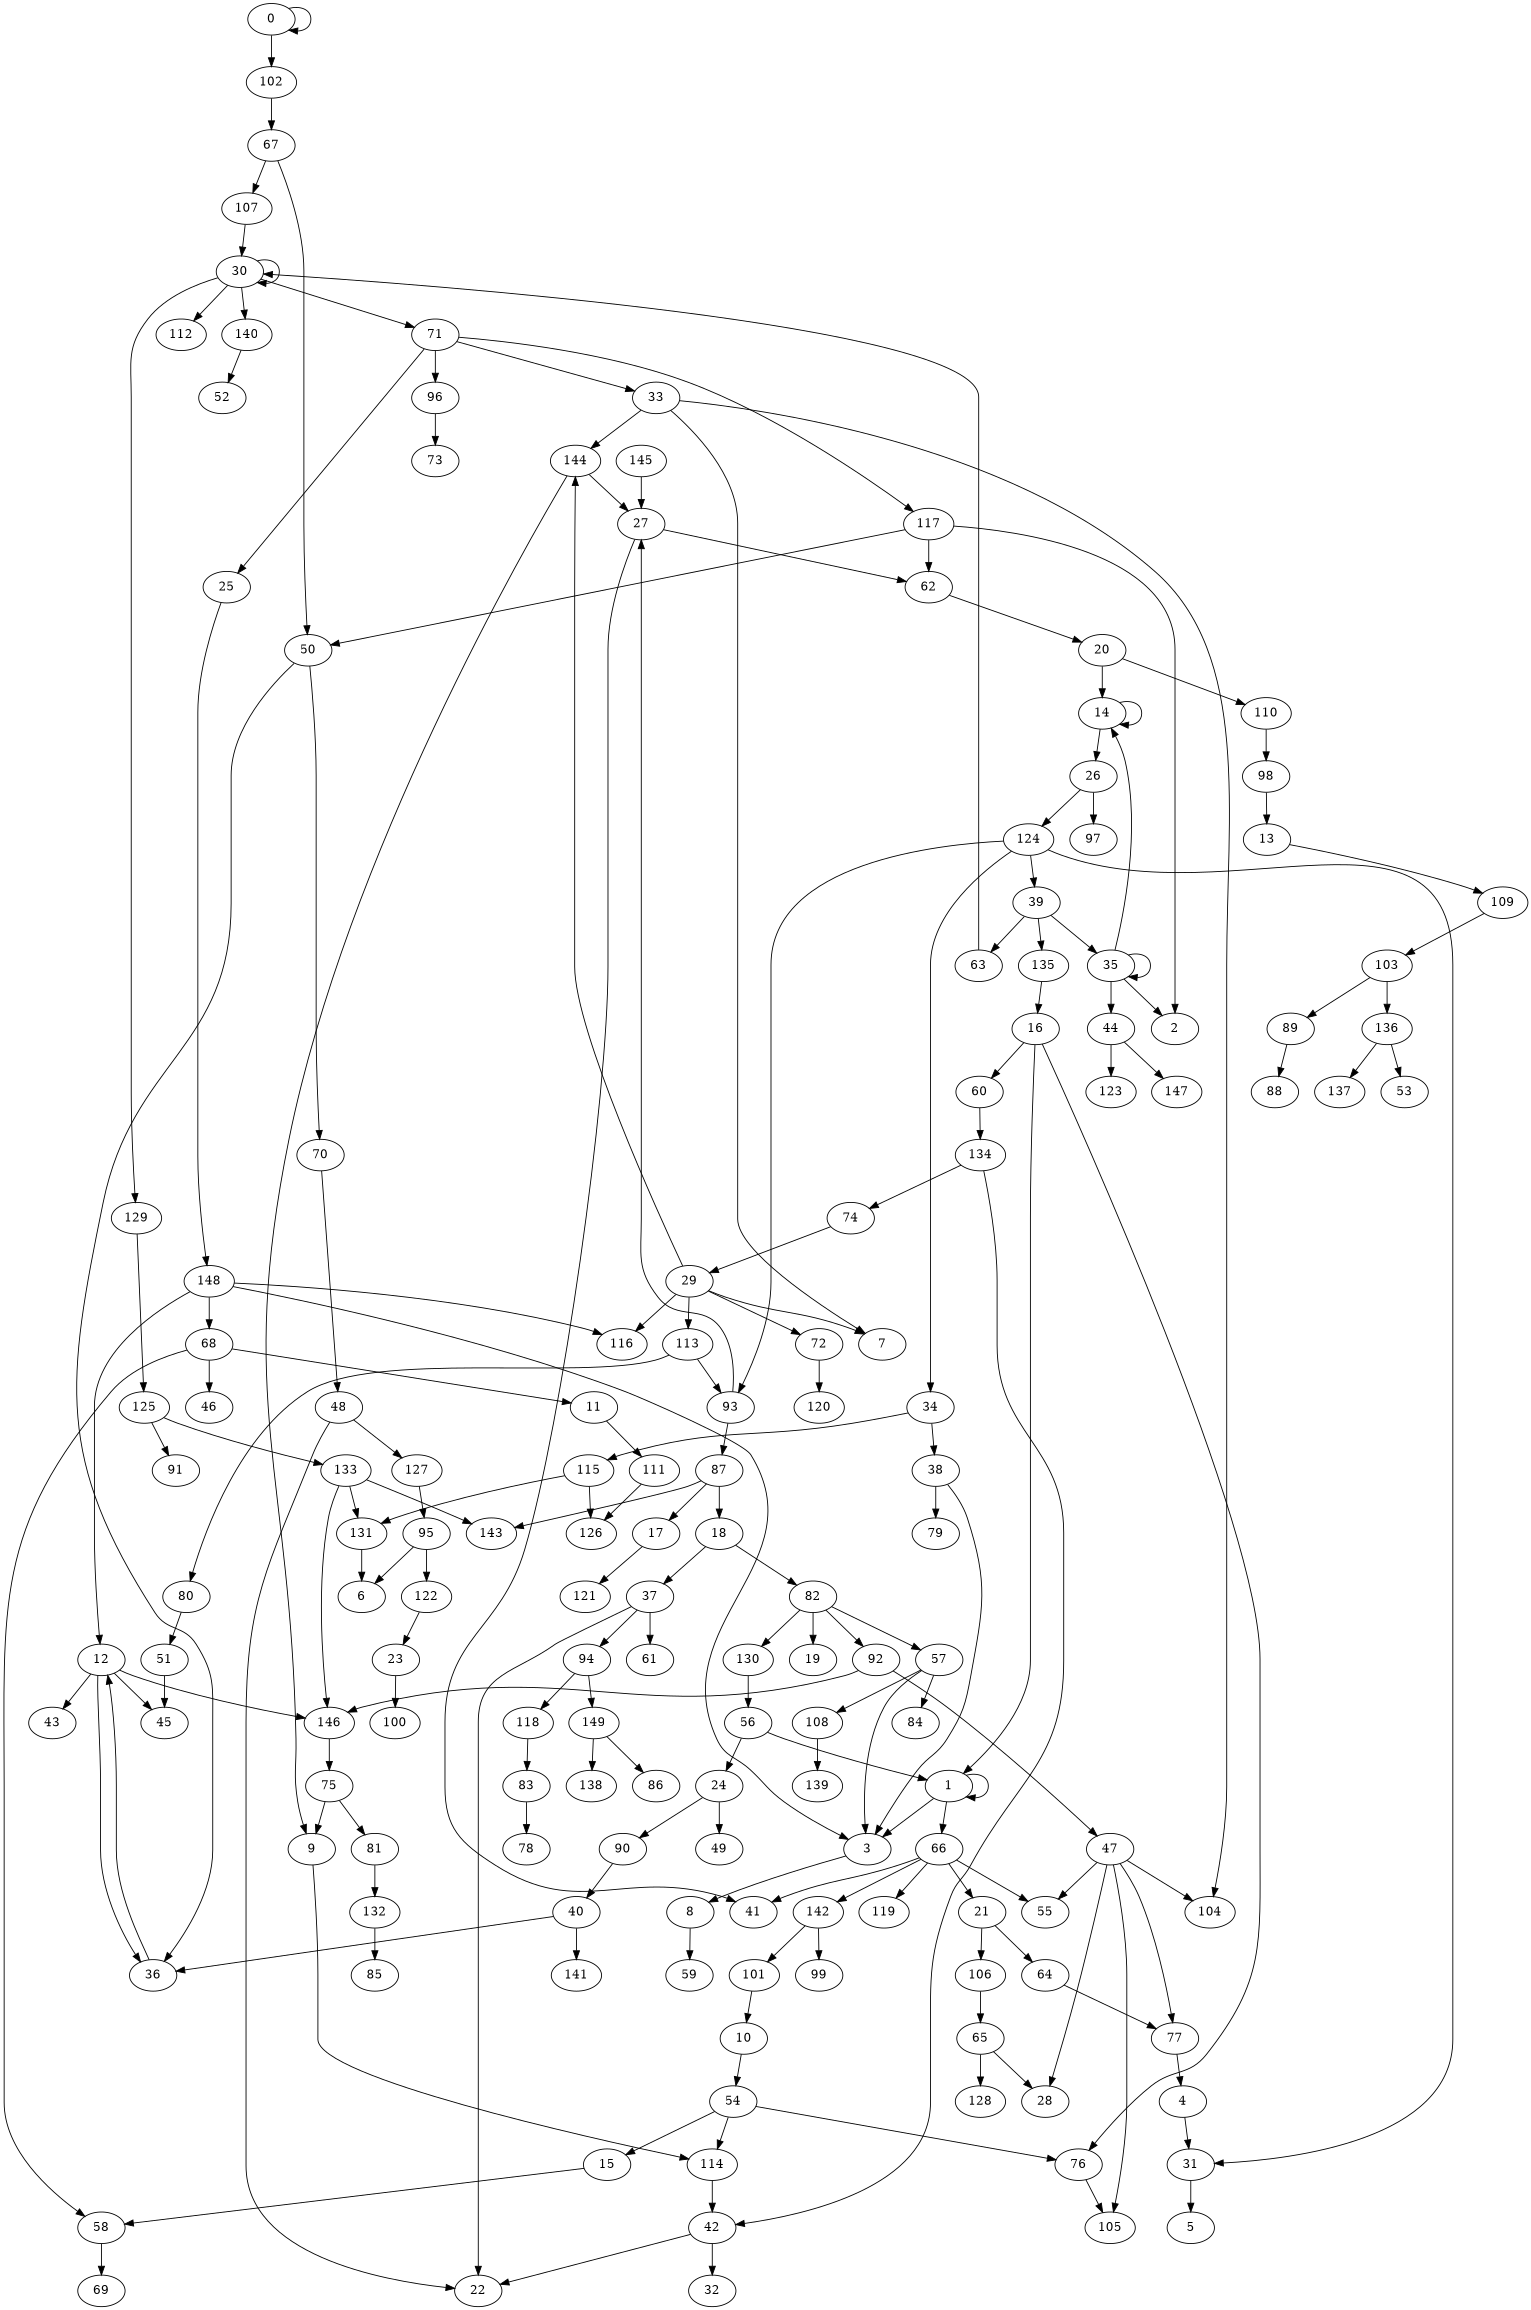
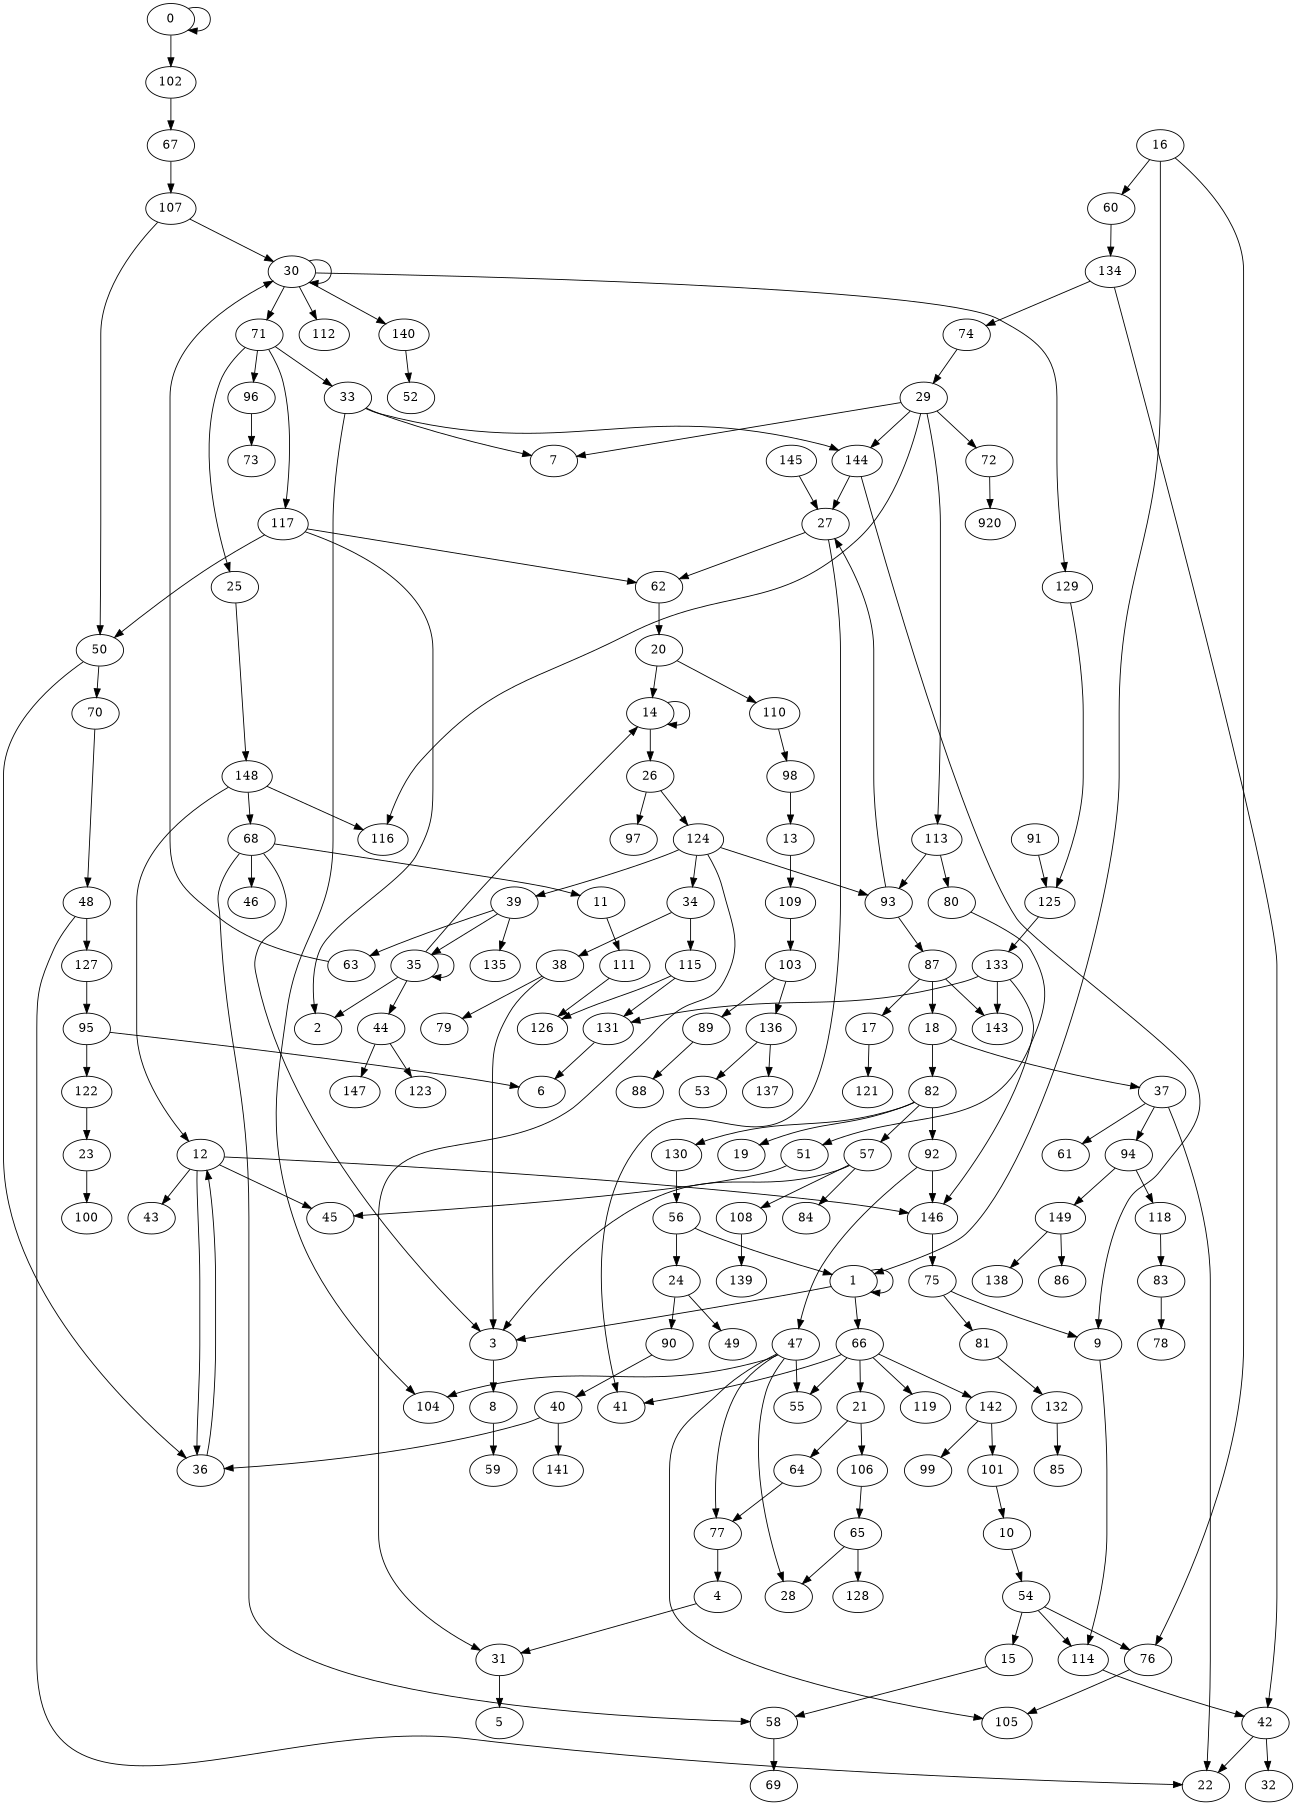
edge "67" -> "50": now "107" -> "50"
edge "135" -> "16": removed
node "120": label "120" -> "920"
edge "148" -> "3": now "68" -> "3"
edge "125" -> "91": reversed
